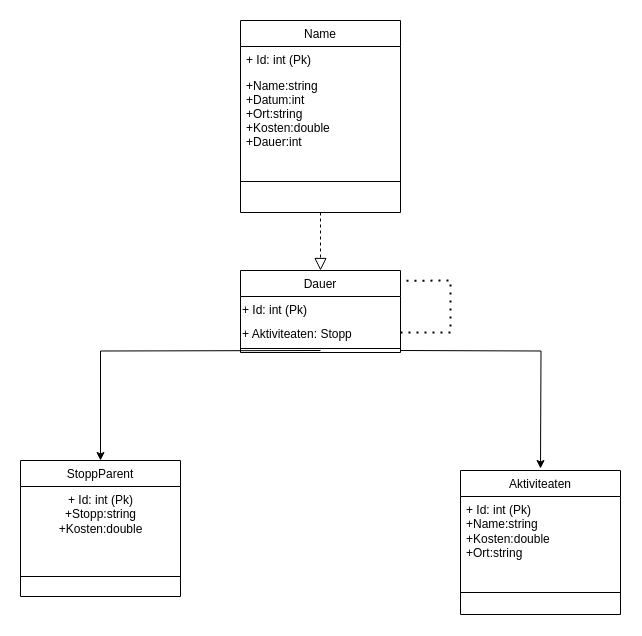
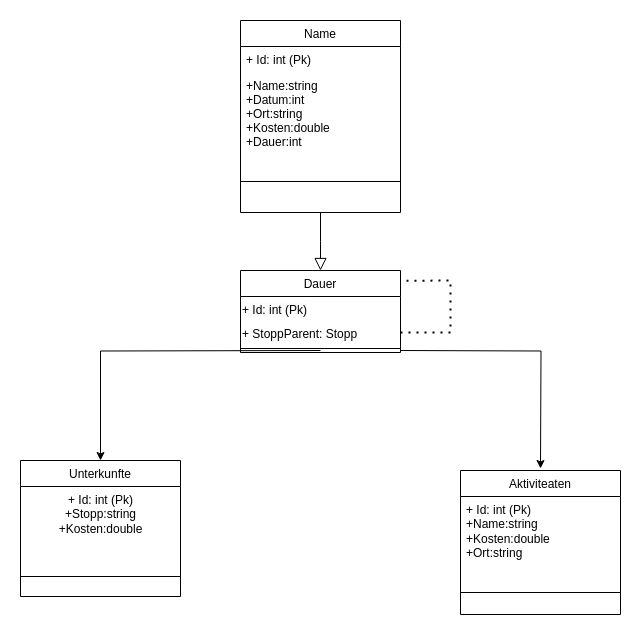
edge "Name" -> "Dauer": style dashed -> solid
node "+ Aktiviteaten: Stopp": label "+ Aktiviteaten: Stopp" -> "+ StoppParent: Stopp"
node "StoppParent": label "StoppParent" -> "Unterkunfte"
